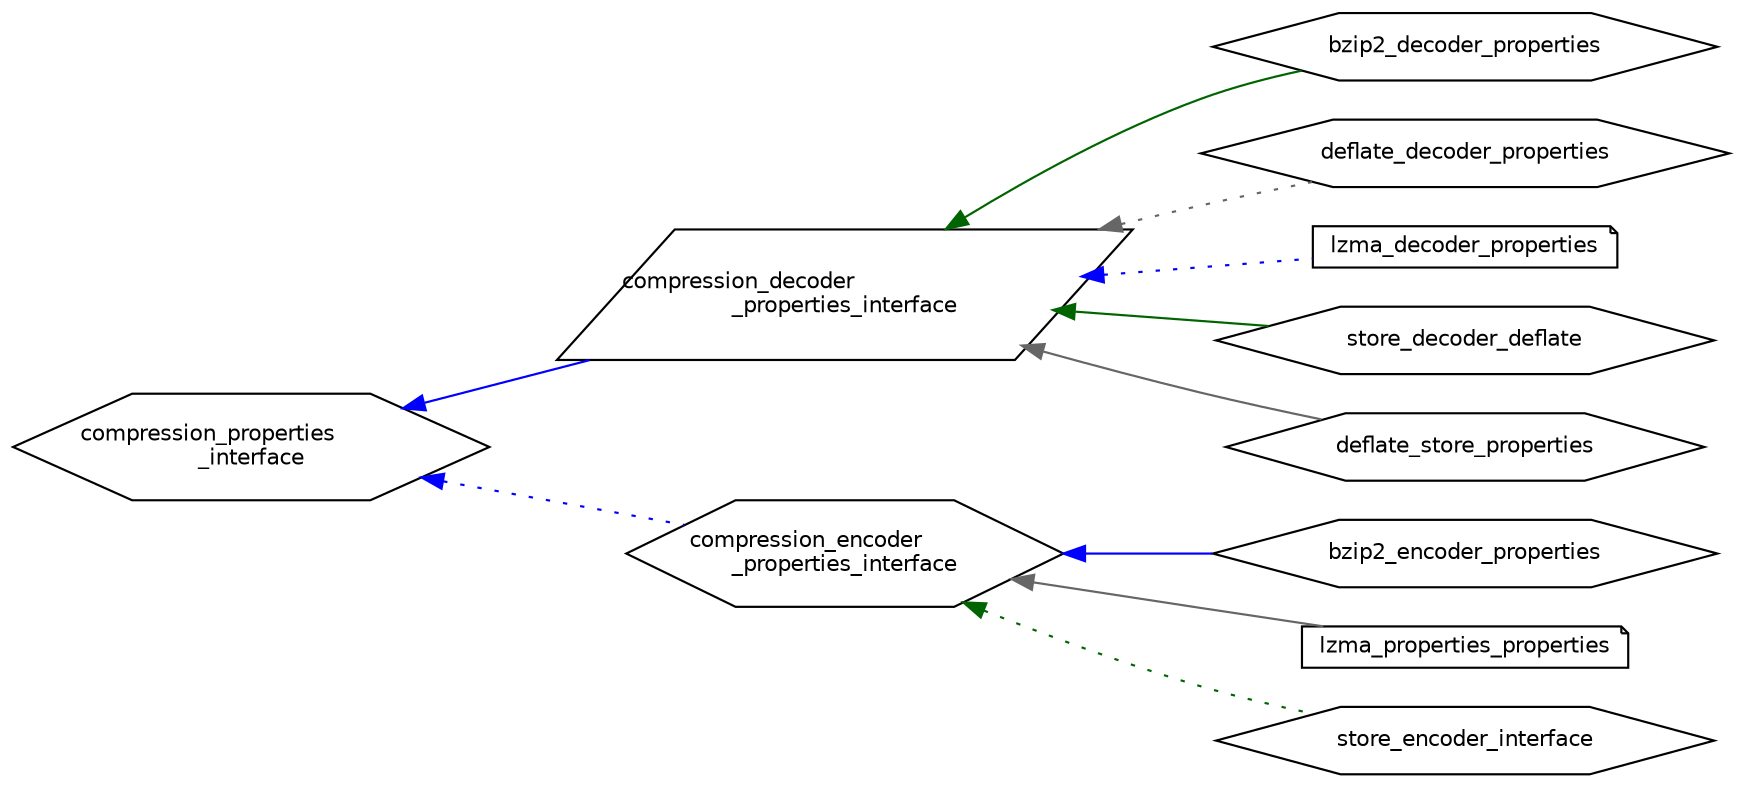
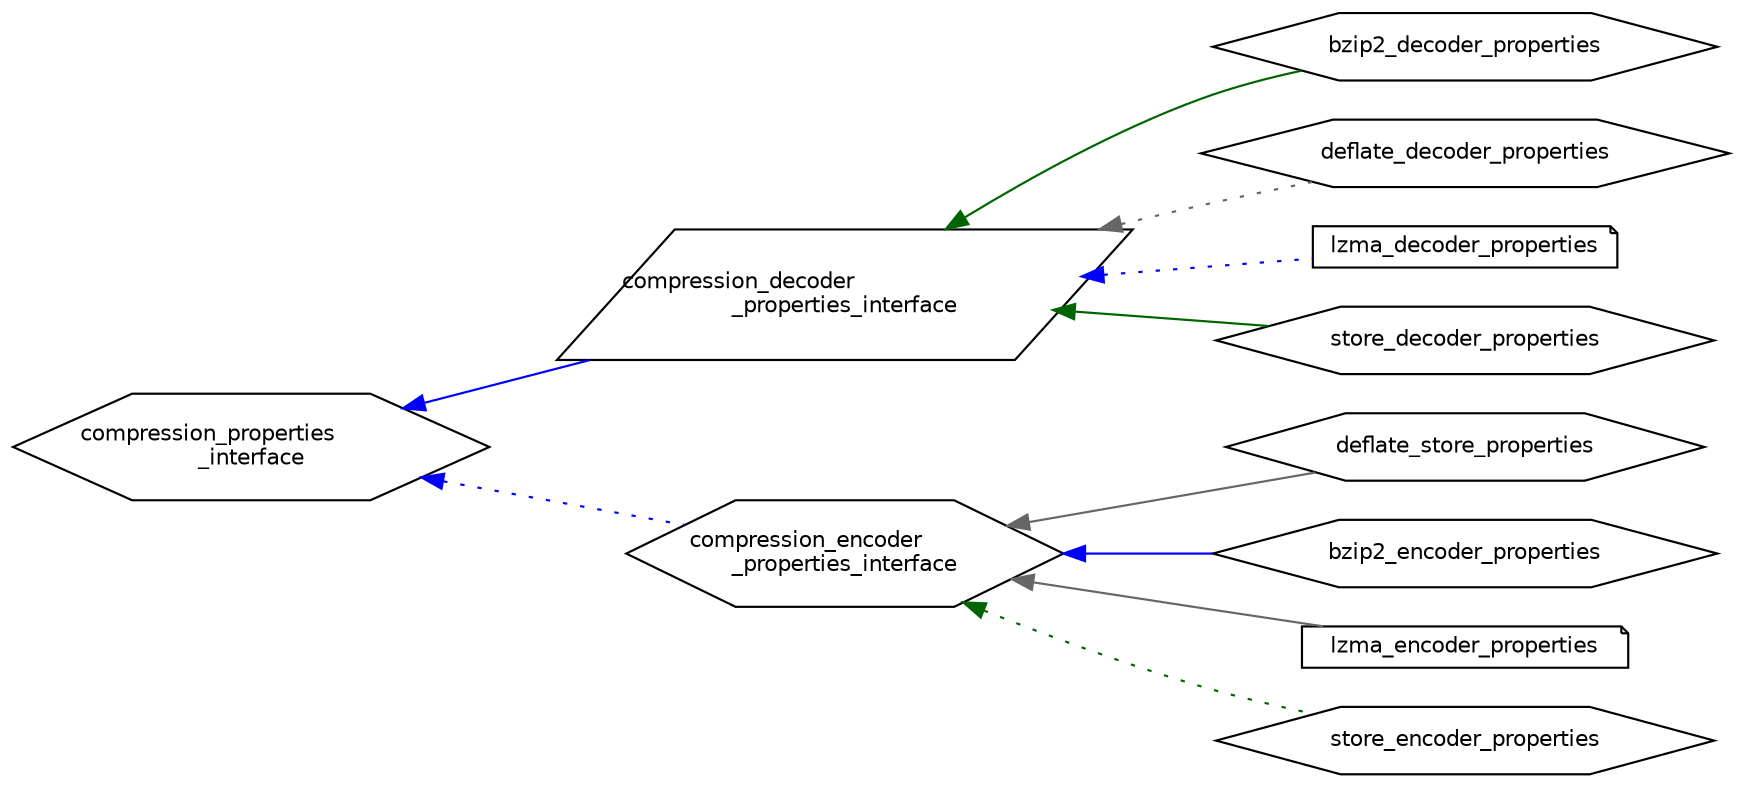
node "store_decoder_deflate": label "store_decoder_deflate" -> "store_decoder_properties"
edge "deflate_store_properties" -> "compression_decoder _properties_interface": now "deflate_store_properties" -> "compression_encoder _properties_interface"
node "lzma_properties_properties": label "lzma_properties_properties" -> "lzma_encoder_properties"
node "store_encoder_interface": label "store_encoder_interface" -> "store_encoder_properties"
